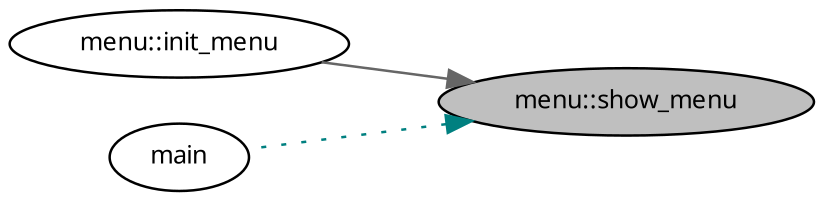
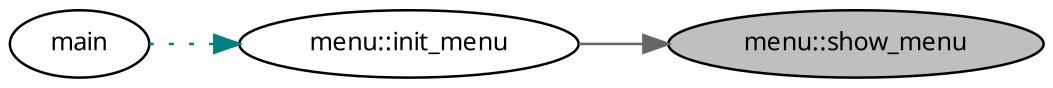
edge "main" -> "menu::show_menu": now "main" -> "menu::init_menu"
